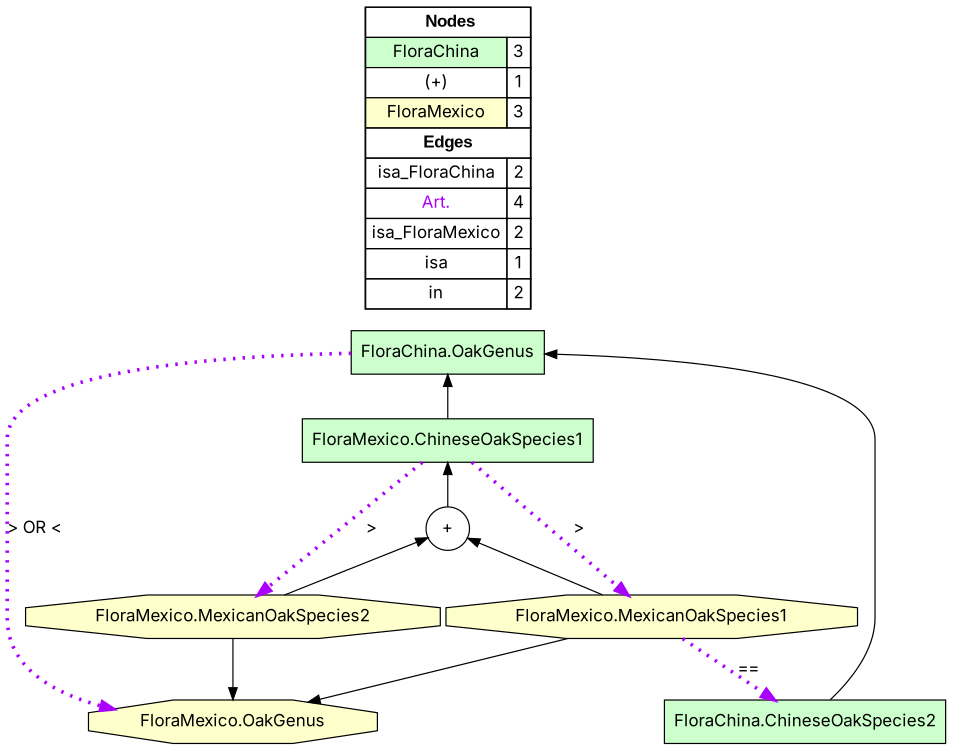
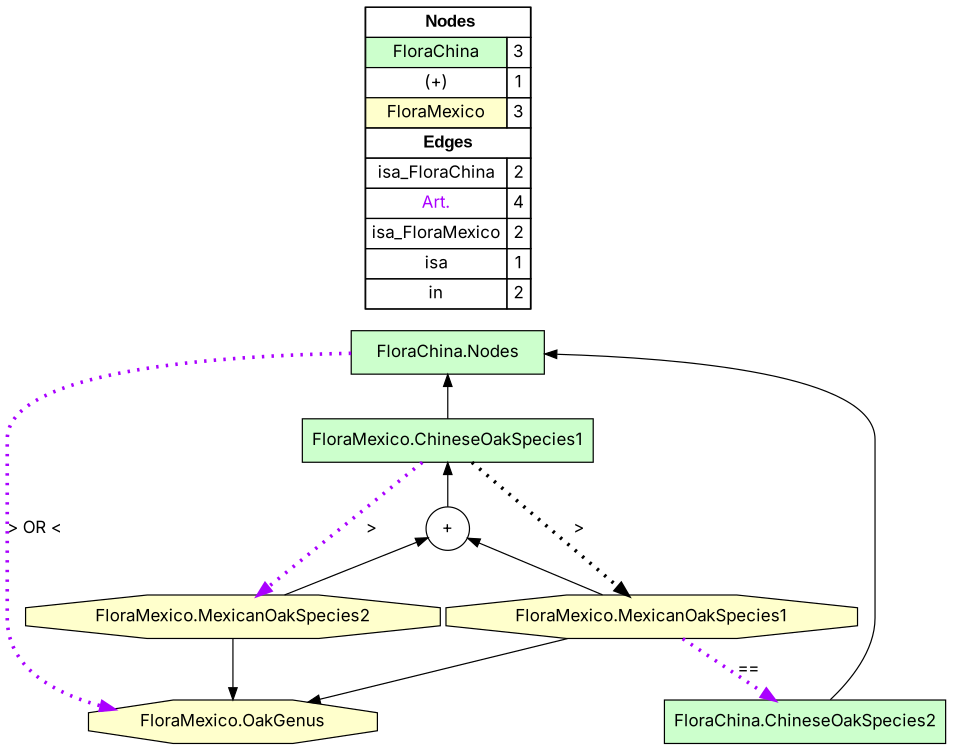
node "FloraChina.OakGenus": label "FloraChina.OakGenus" -> "FloraChina.Nodes"
edge "FloraMexico.ChineseOakSpecies1" -> "FloraMexico.MexicanOakSpecies1": color #aa00ff -> #000000
